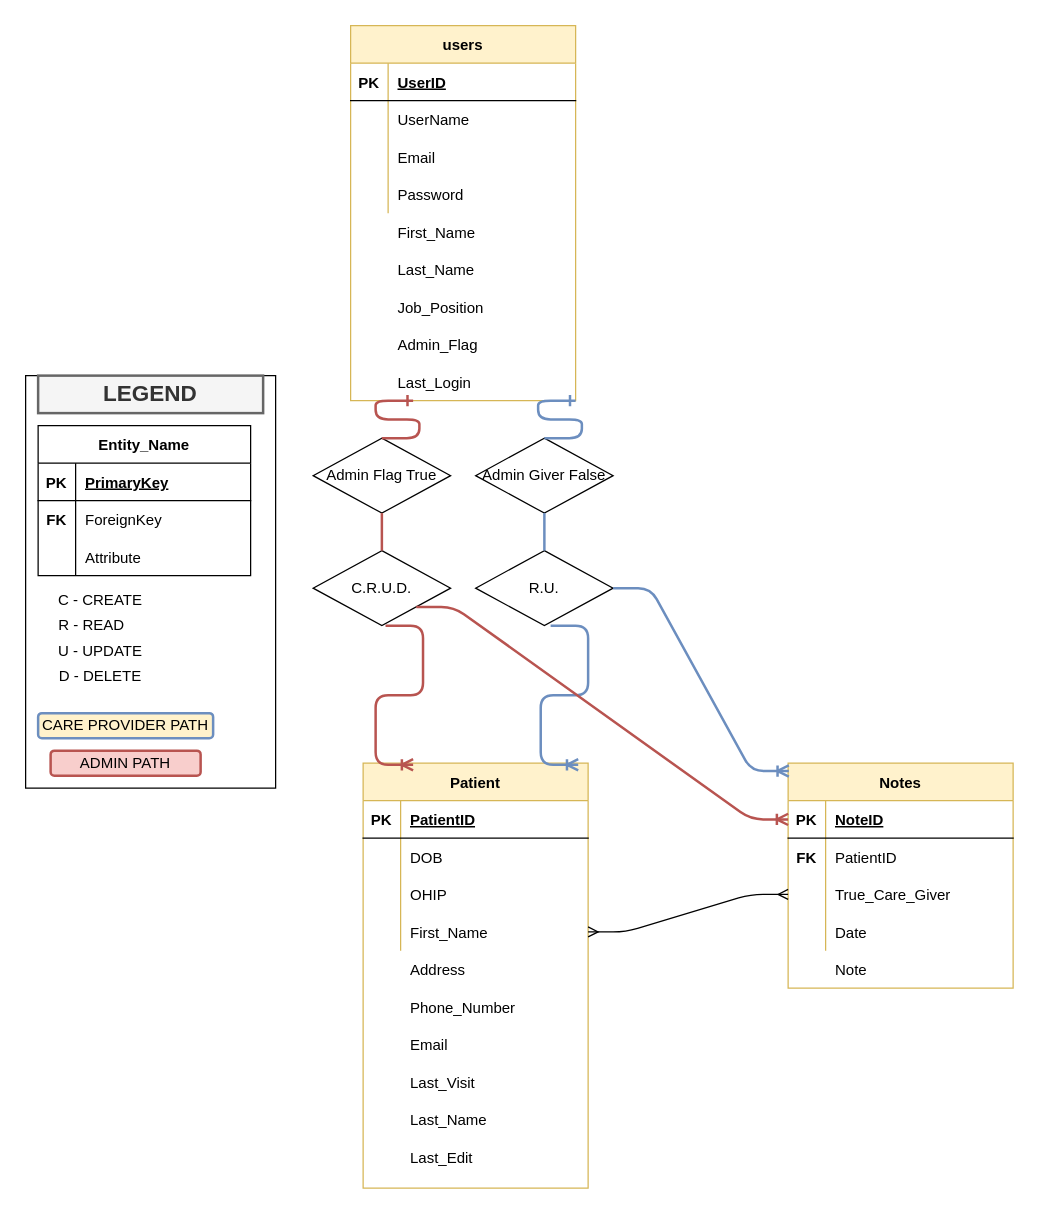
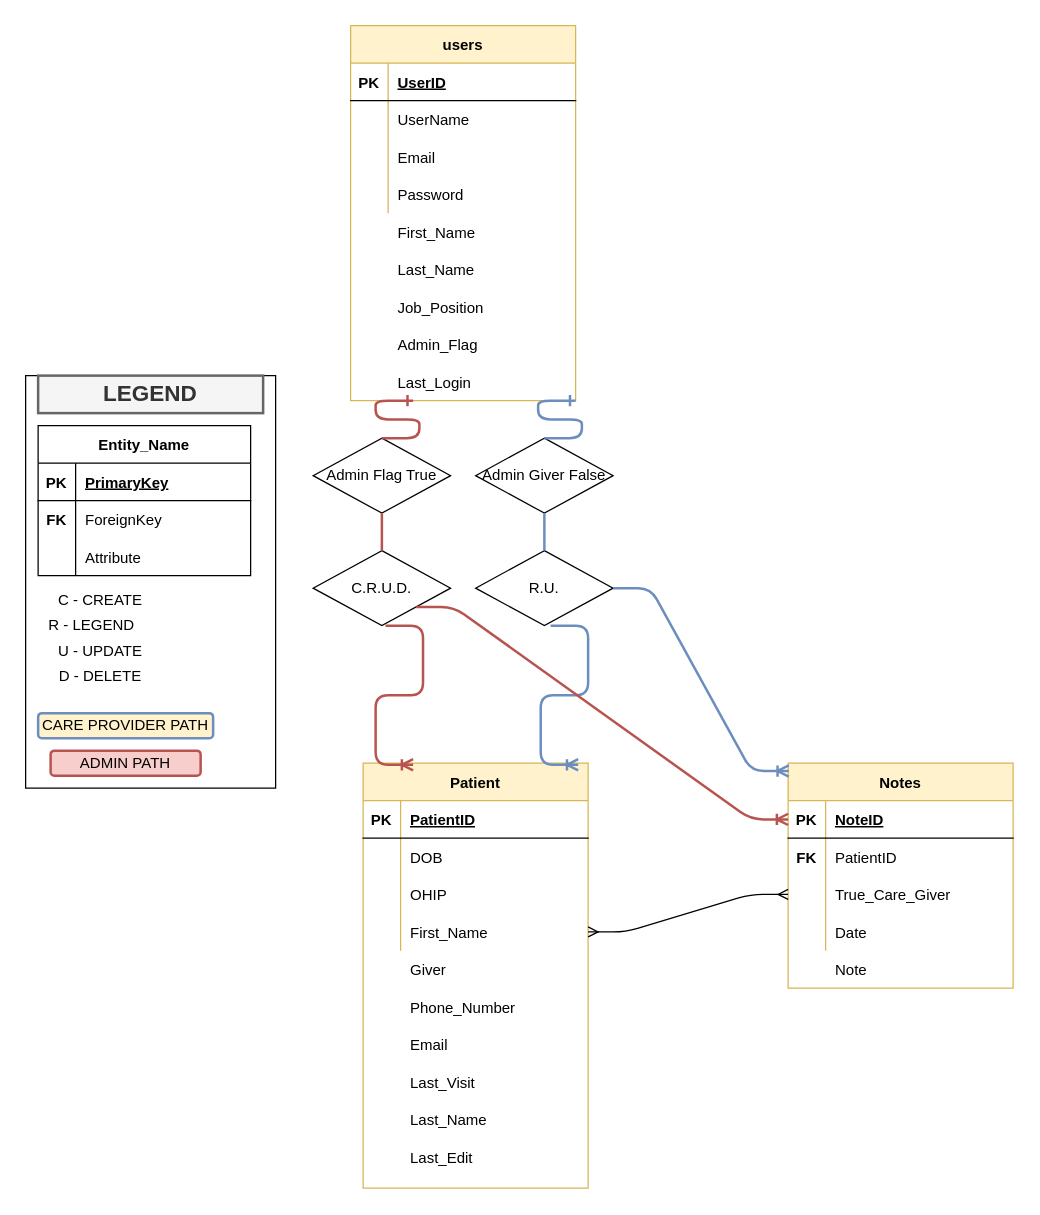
node "R - READ": label "R - READ" -> "R - LEGEND"
node "Address": label "Address" -> "Giver"
